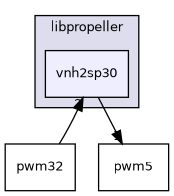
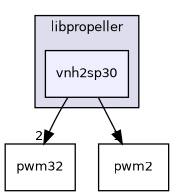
edge "pwm32" -> "vnh2sp30": reversed
node "pwm5": label "pwm5" -> "pwm2"
